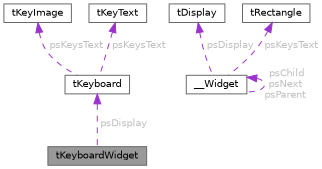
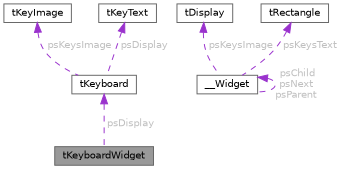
edge "tKeyboard" -> "tKeyImage": label " psKeysText" -> " psKeysImage"
edge "tKeyboard" -> "tKeyText": label " psKeysText" -> " psDisplay"
edge "__Widget" -> "tDisplay": label " psDisplay" -> " psKeysImage"
